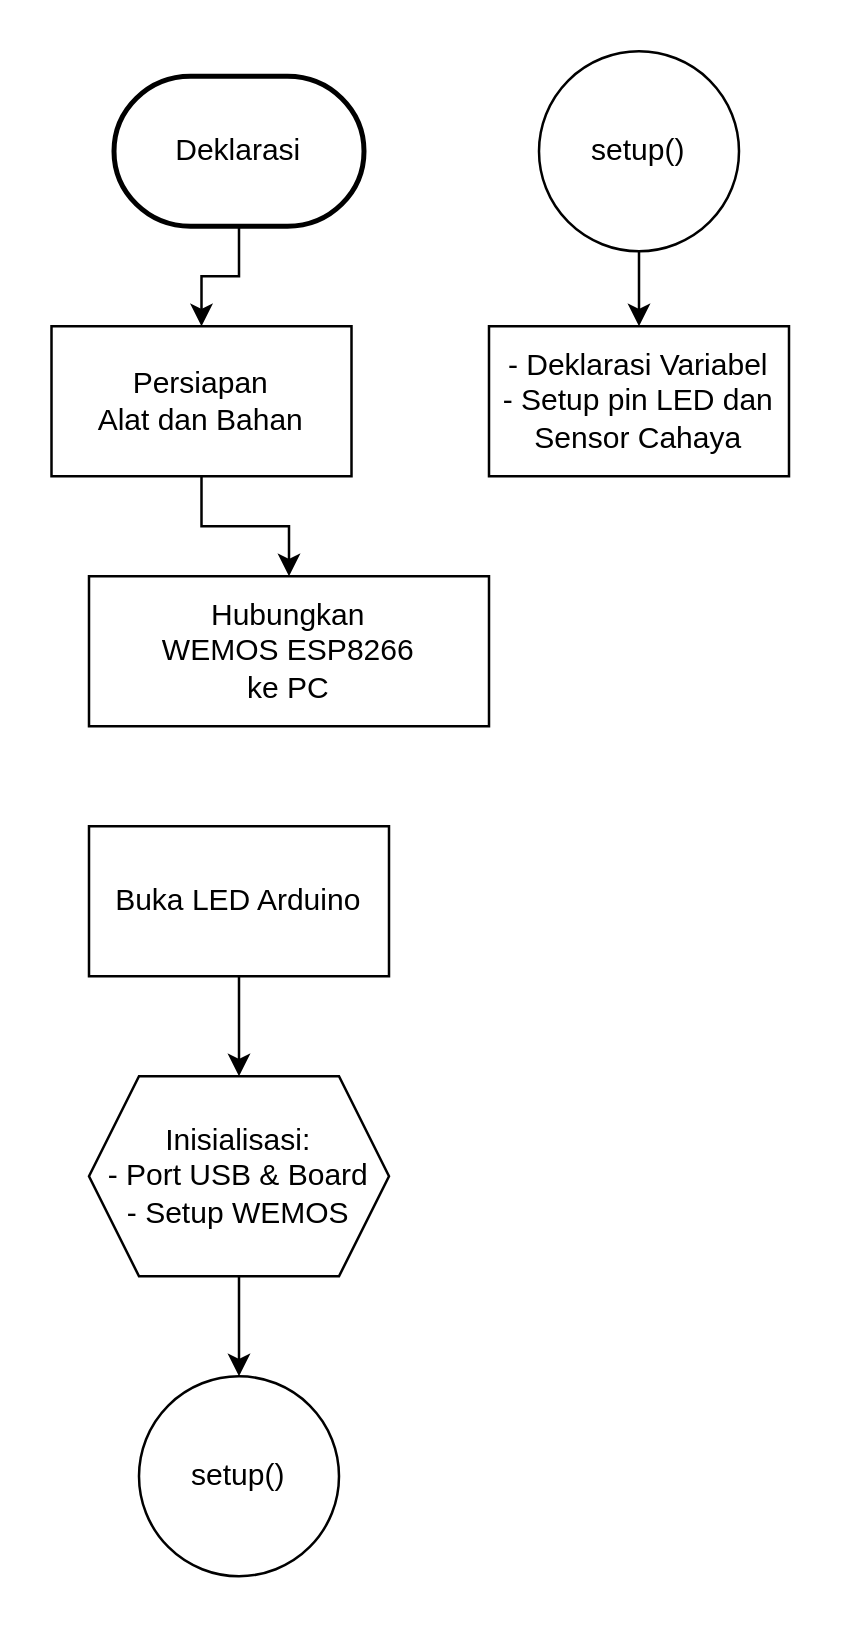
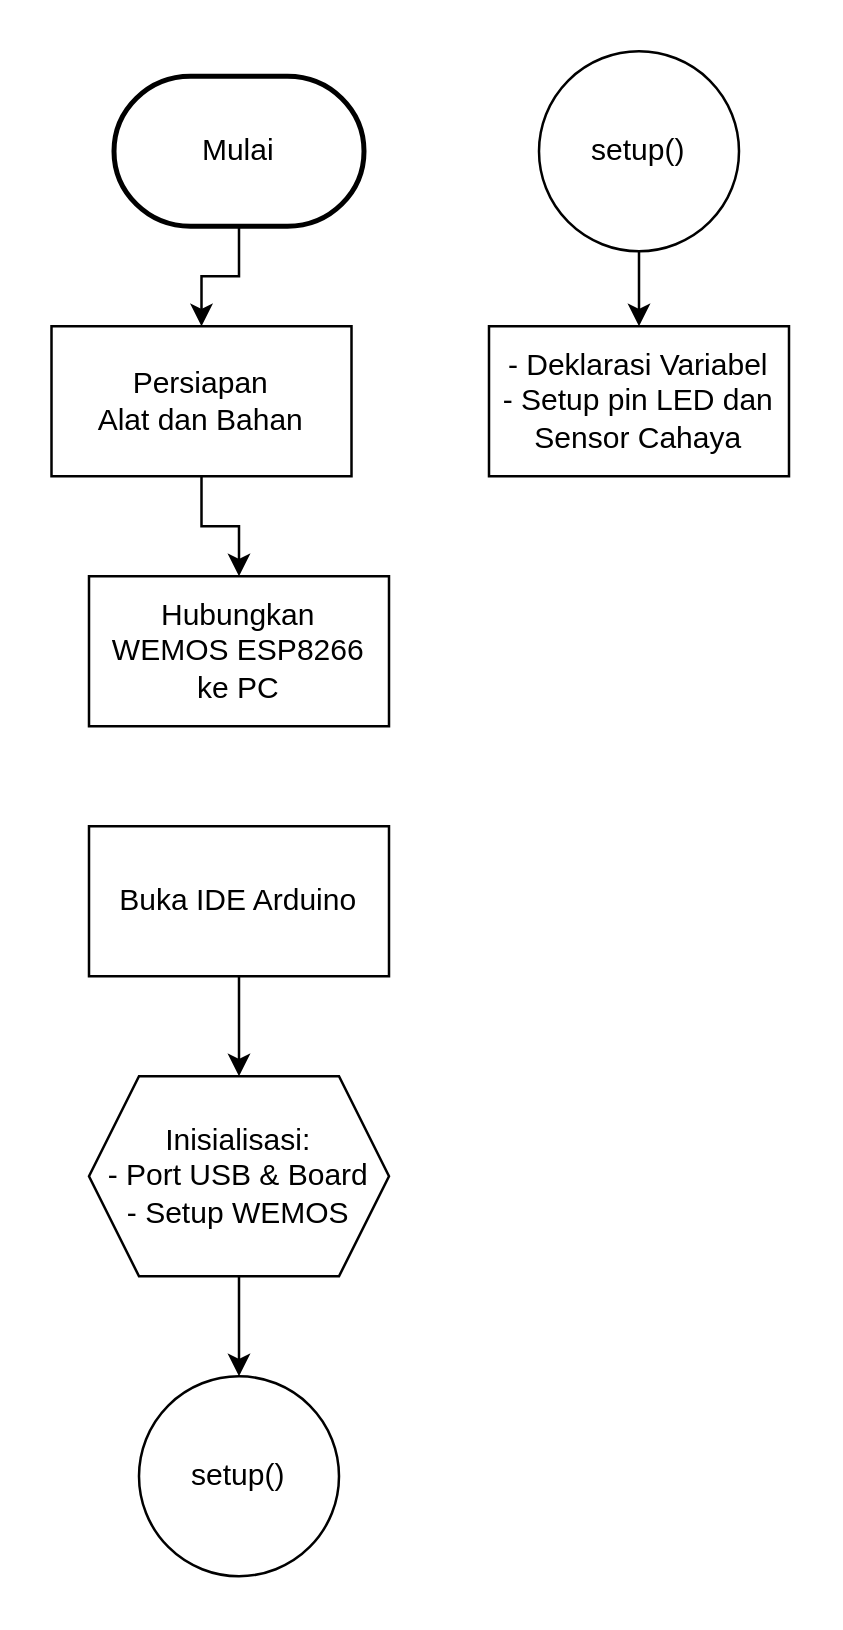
node "Deklarasi": label "Deklarasi" -> "Mulai"
node "Hubungkan WEMOS ESP8266 ke PC": size 400x150 -> 300x150
node "Buka LED Arduino": label "Buka LED Arduino" -> "Buka IDE Arduino"
